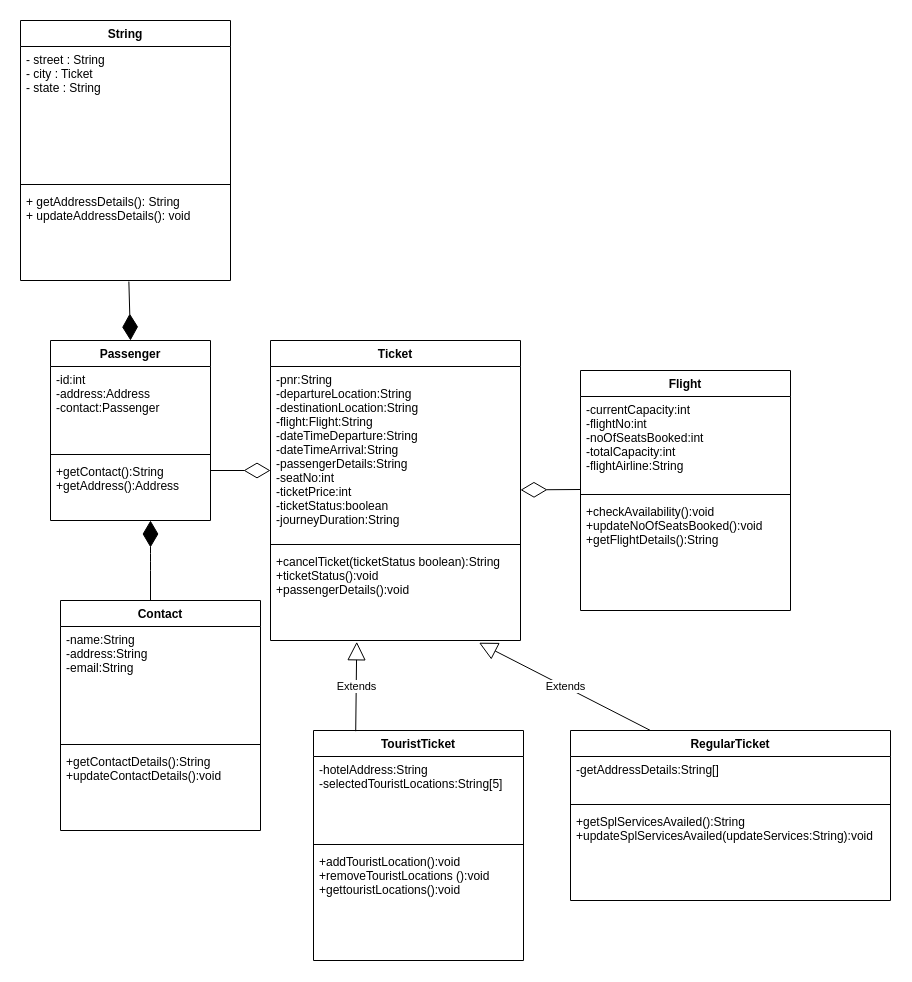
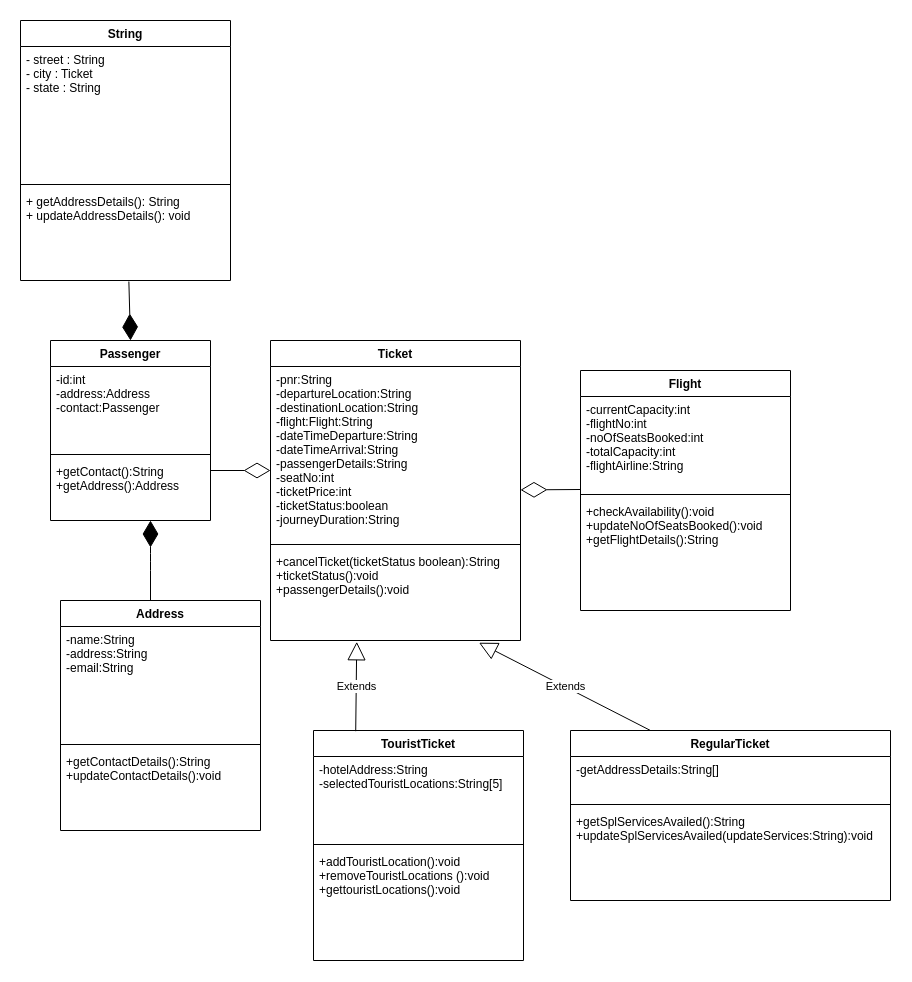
node "Contact": label "Contact" -> "Address"
